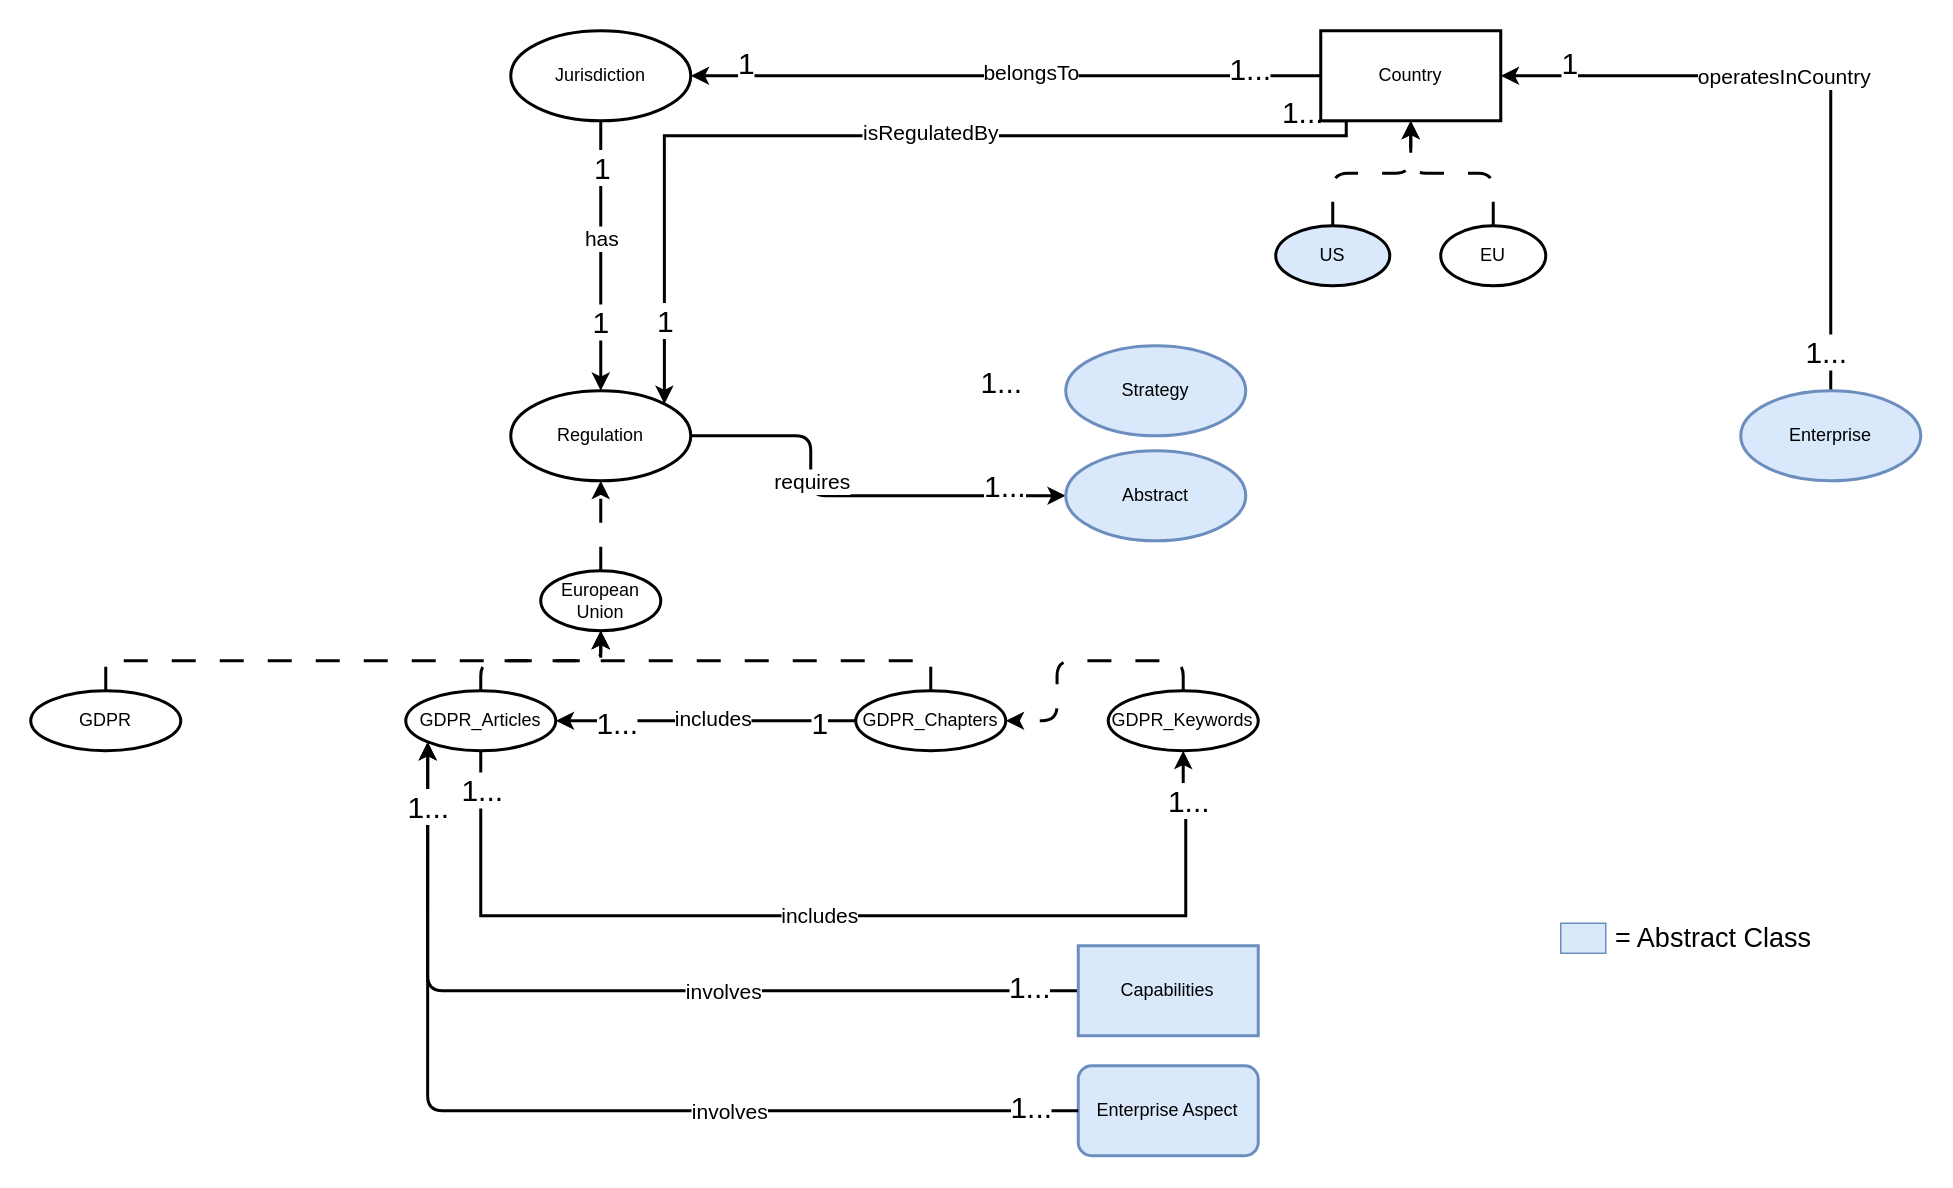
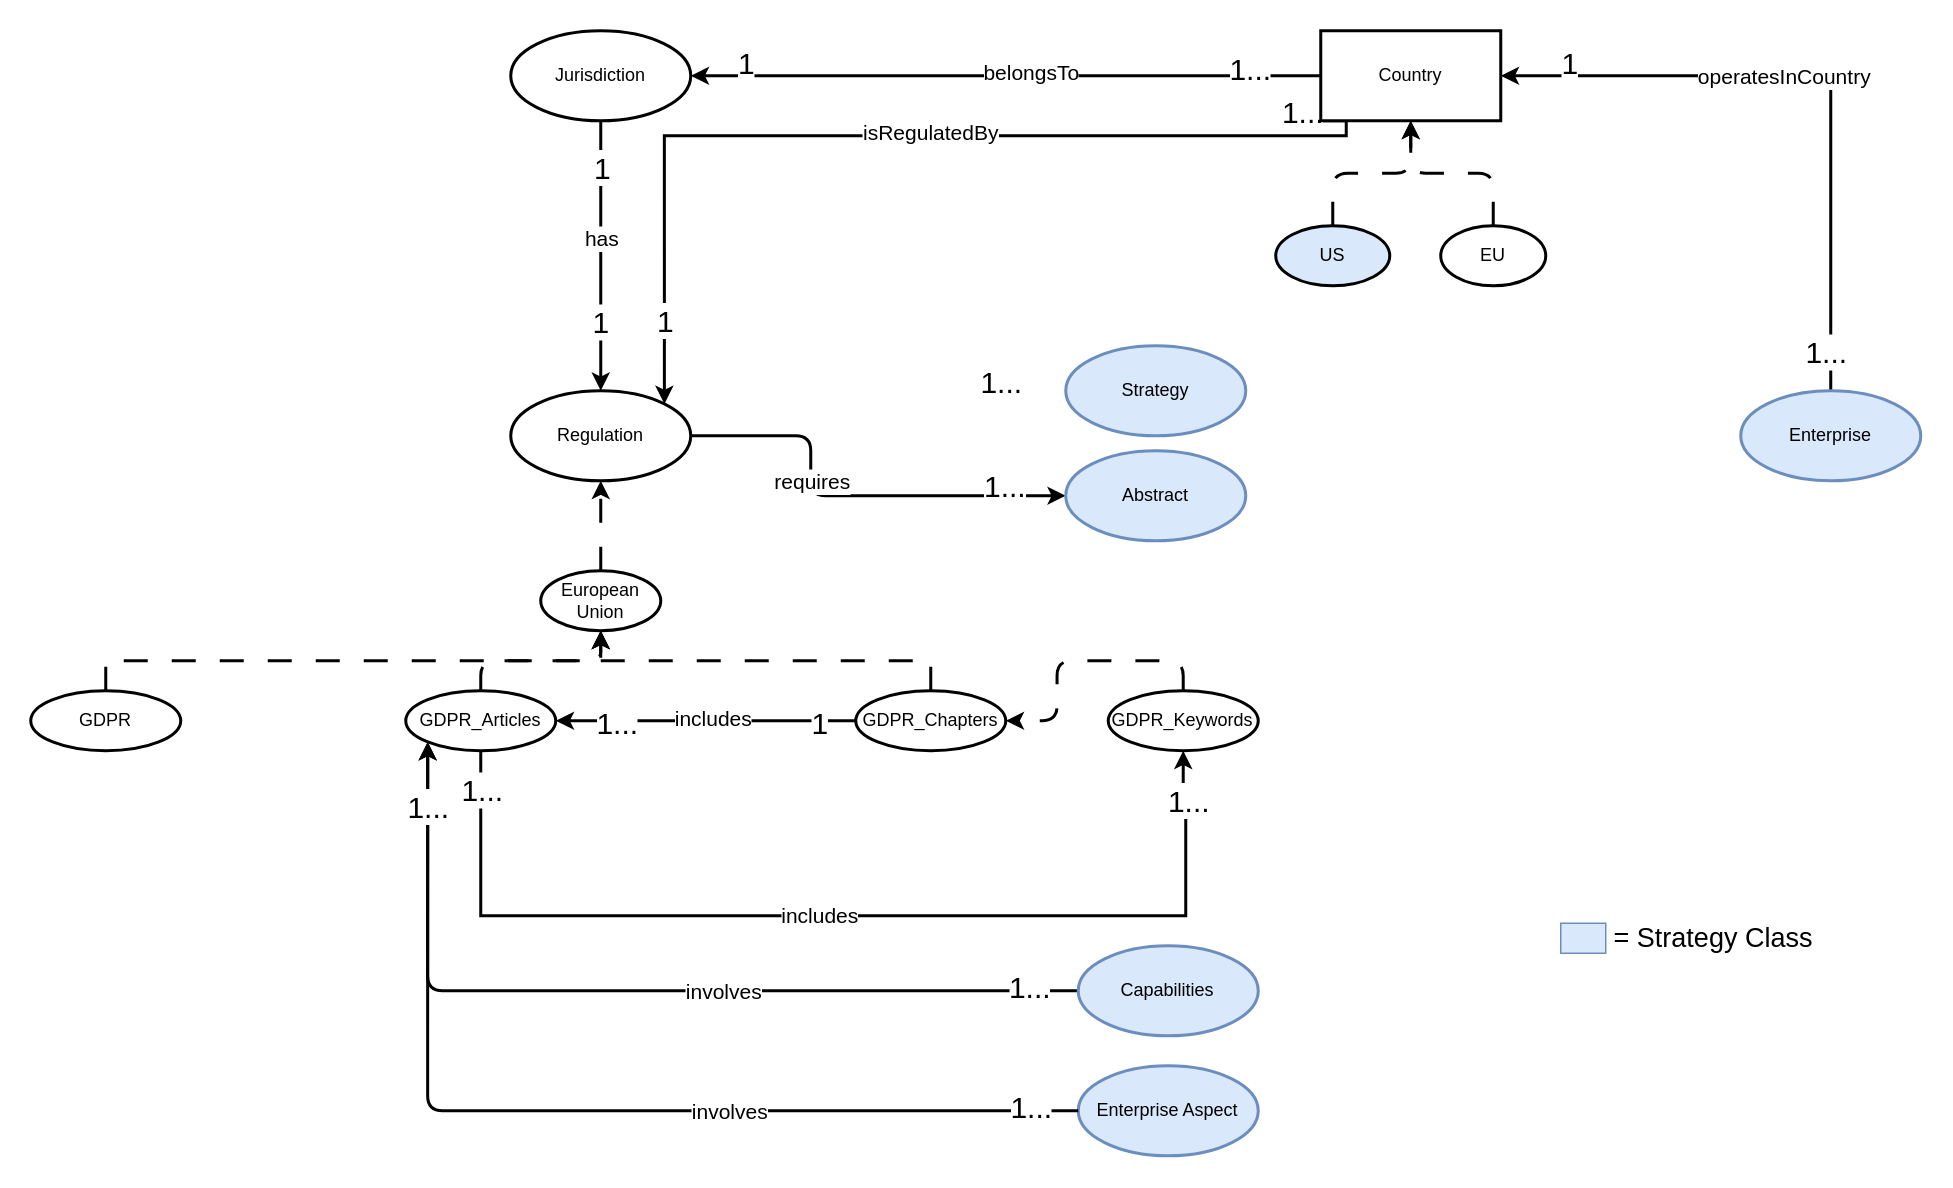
node "= Abstract Class": label "= Abstract Class" -> "= Strategy Class"
node "Capabilities": shape rectangle -> ellipse
node "Enterprise Aspect": shape rounded rectangle -> ellipse
